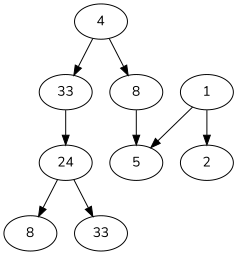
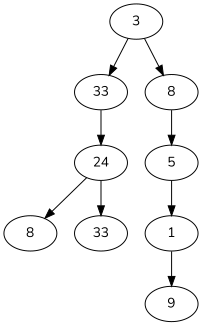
node "4": label "4" -> "3"
edge "1" -> "5": reversed
node "2": label "2" -> "9"
